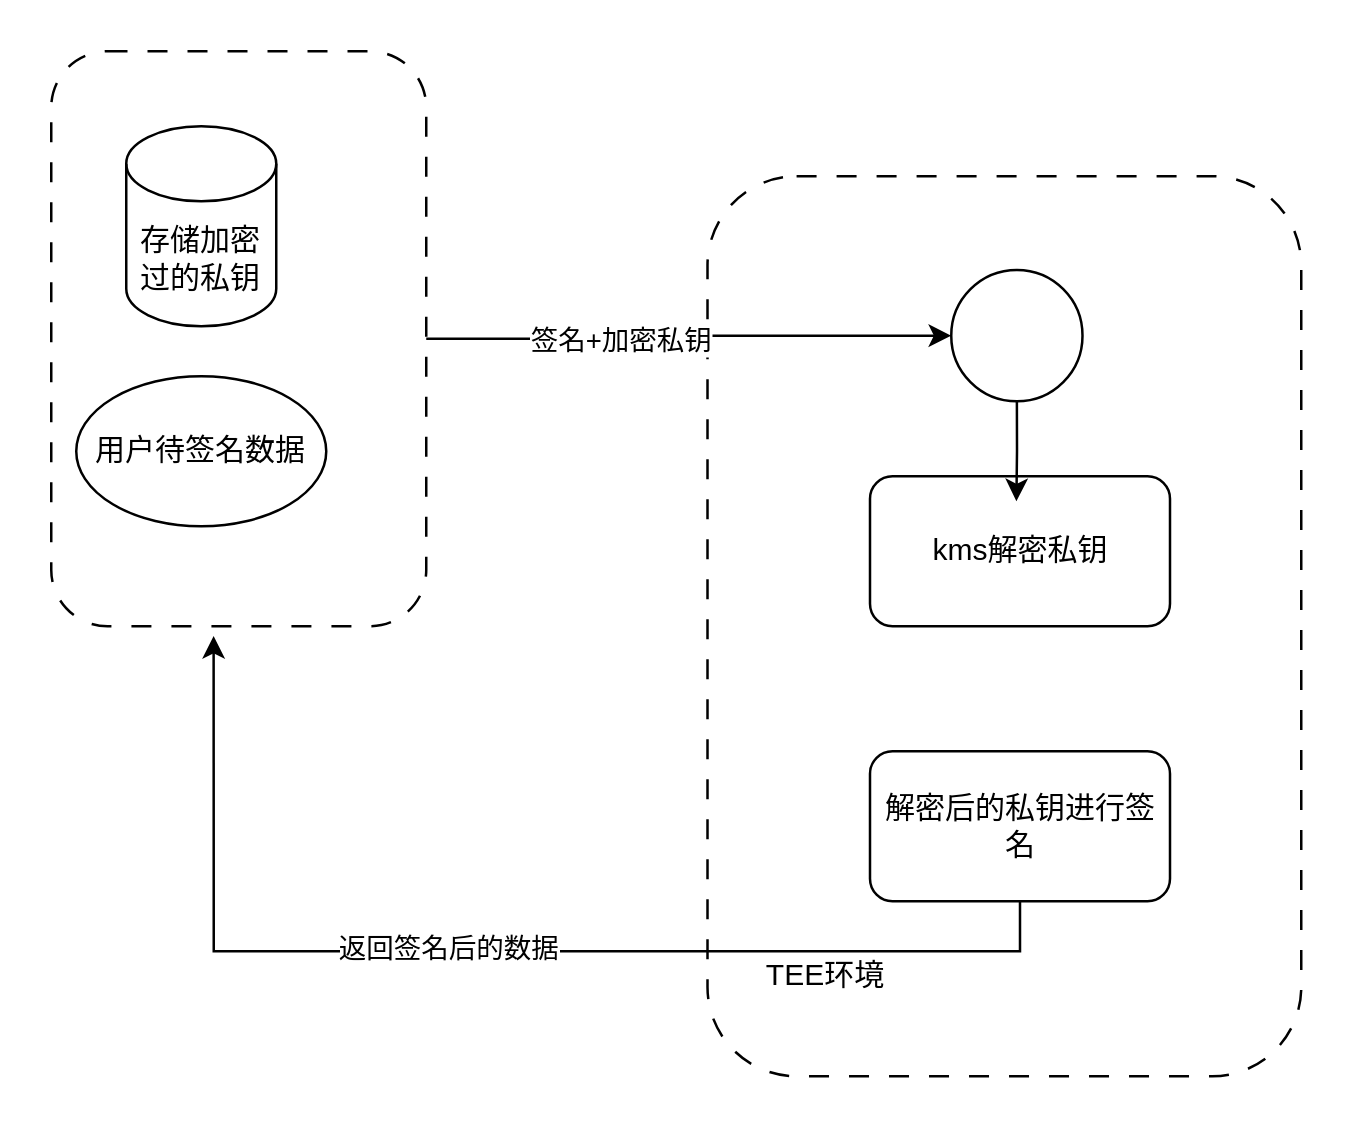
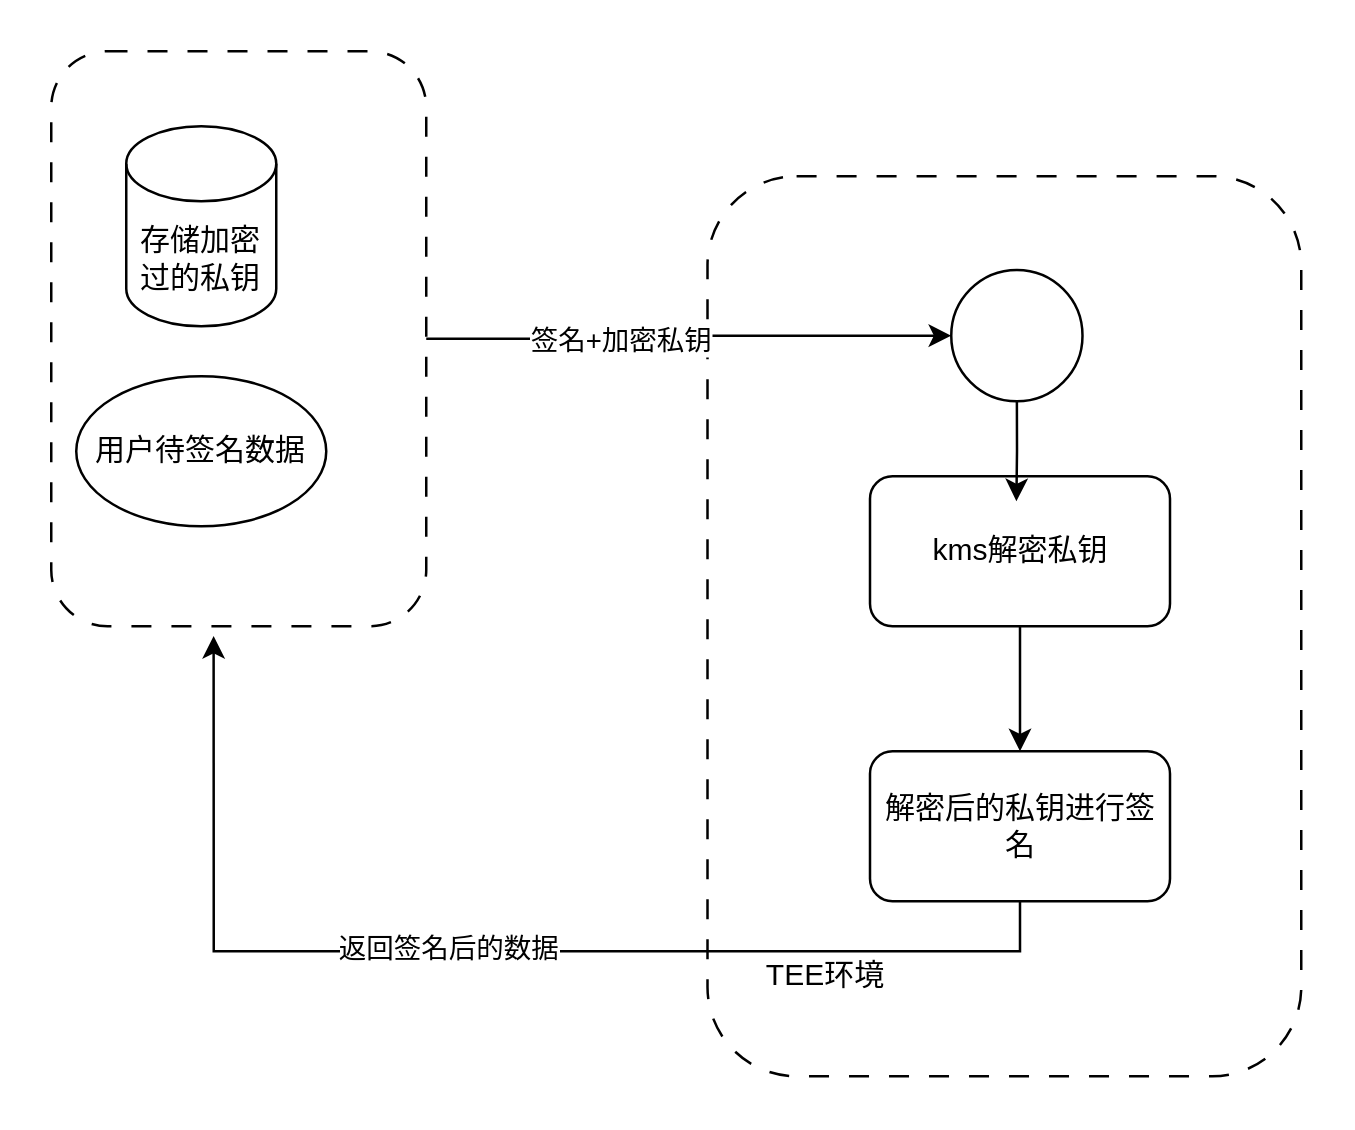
edge "kms解密私钥" -> "解密后的私钥进行签名": added
